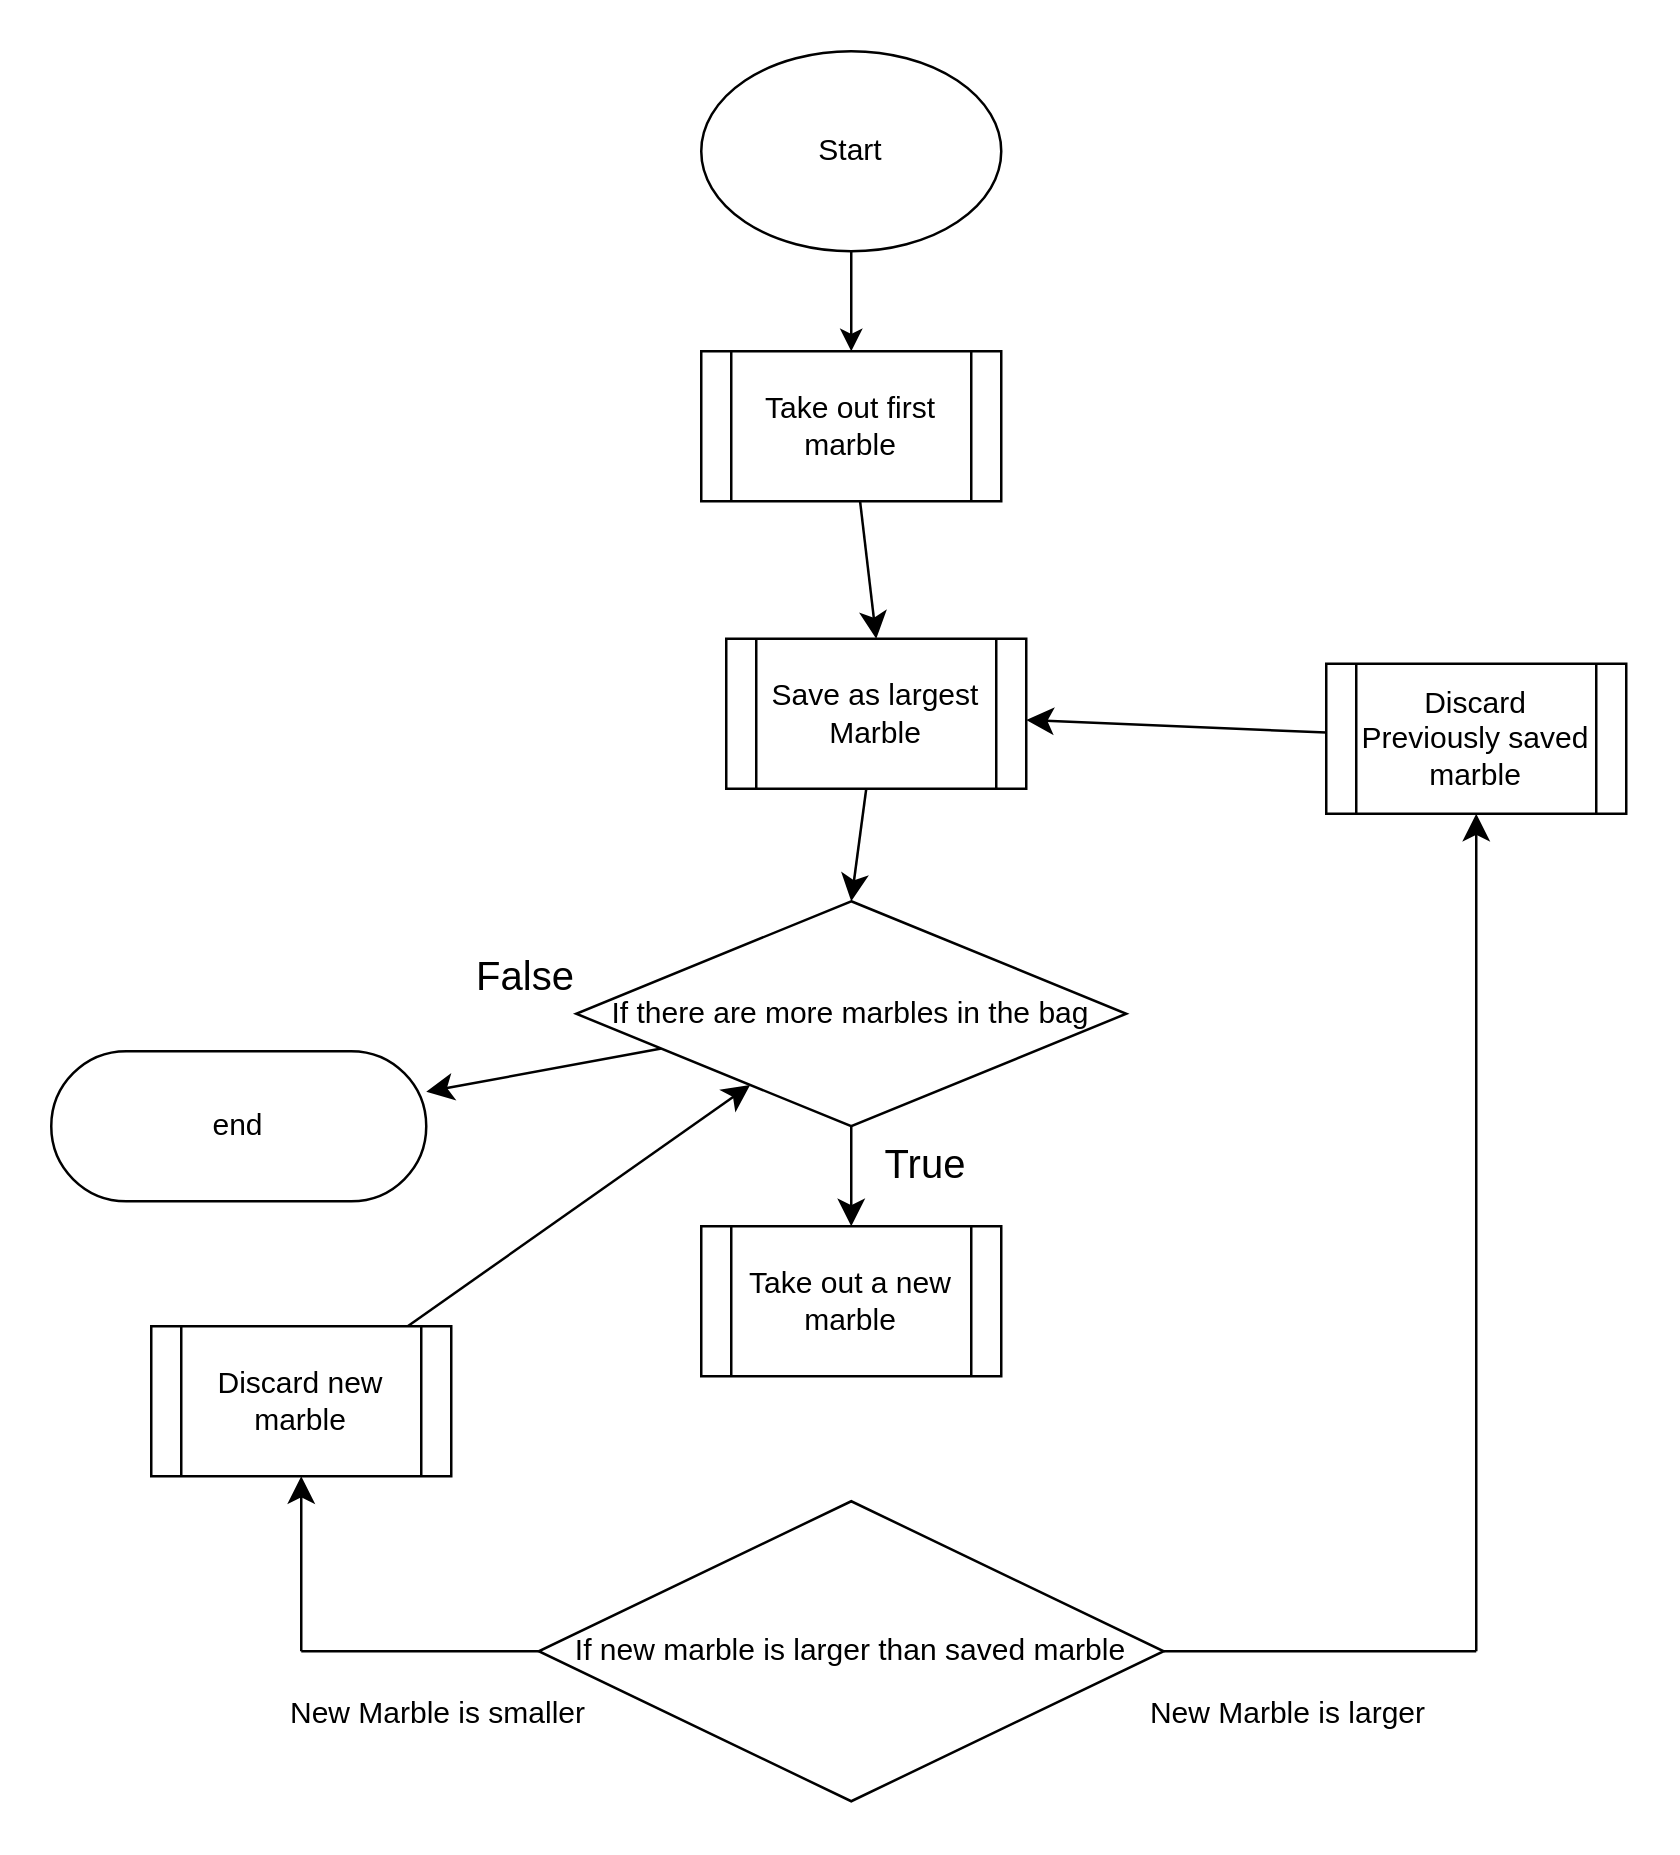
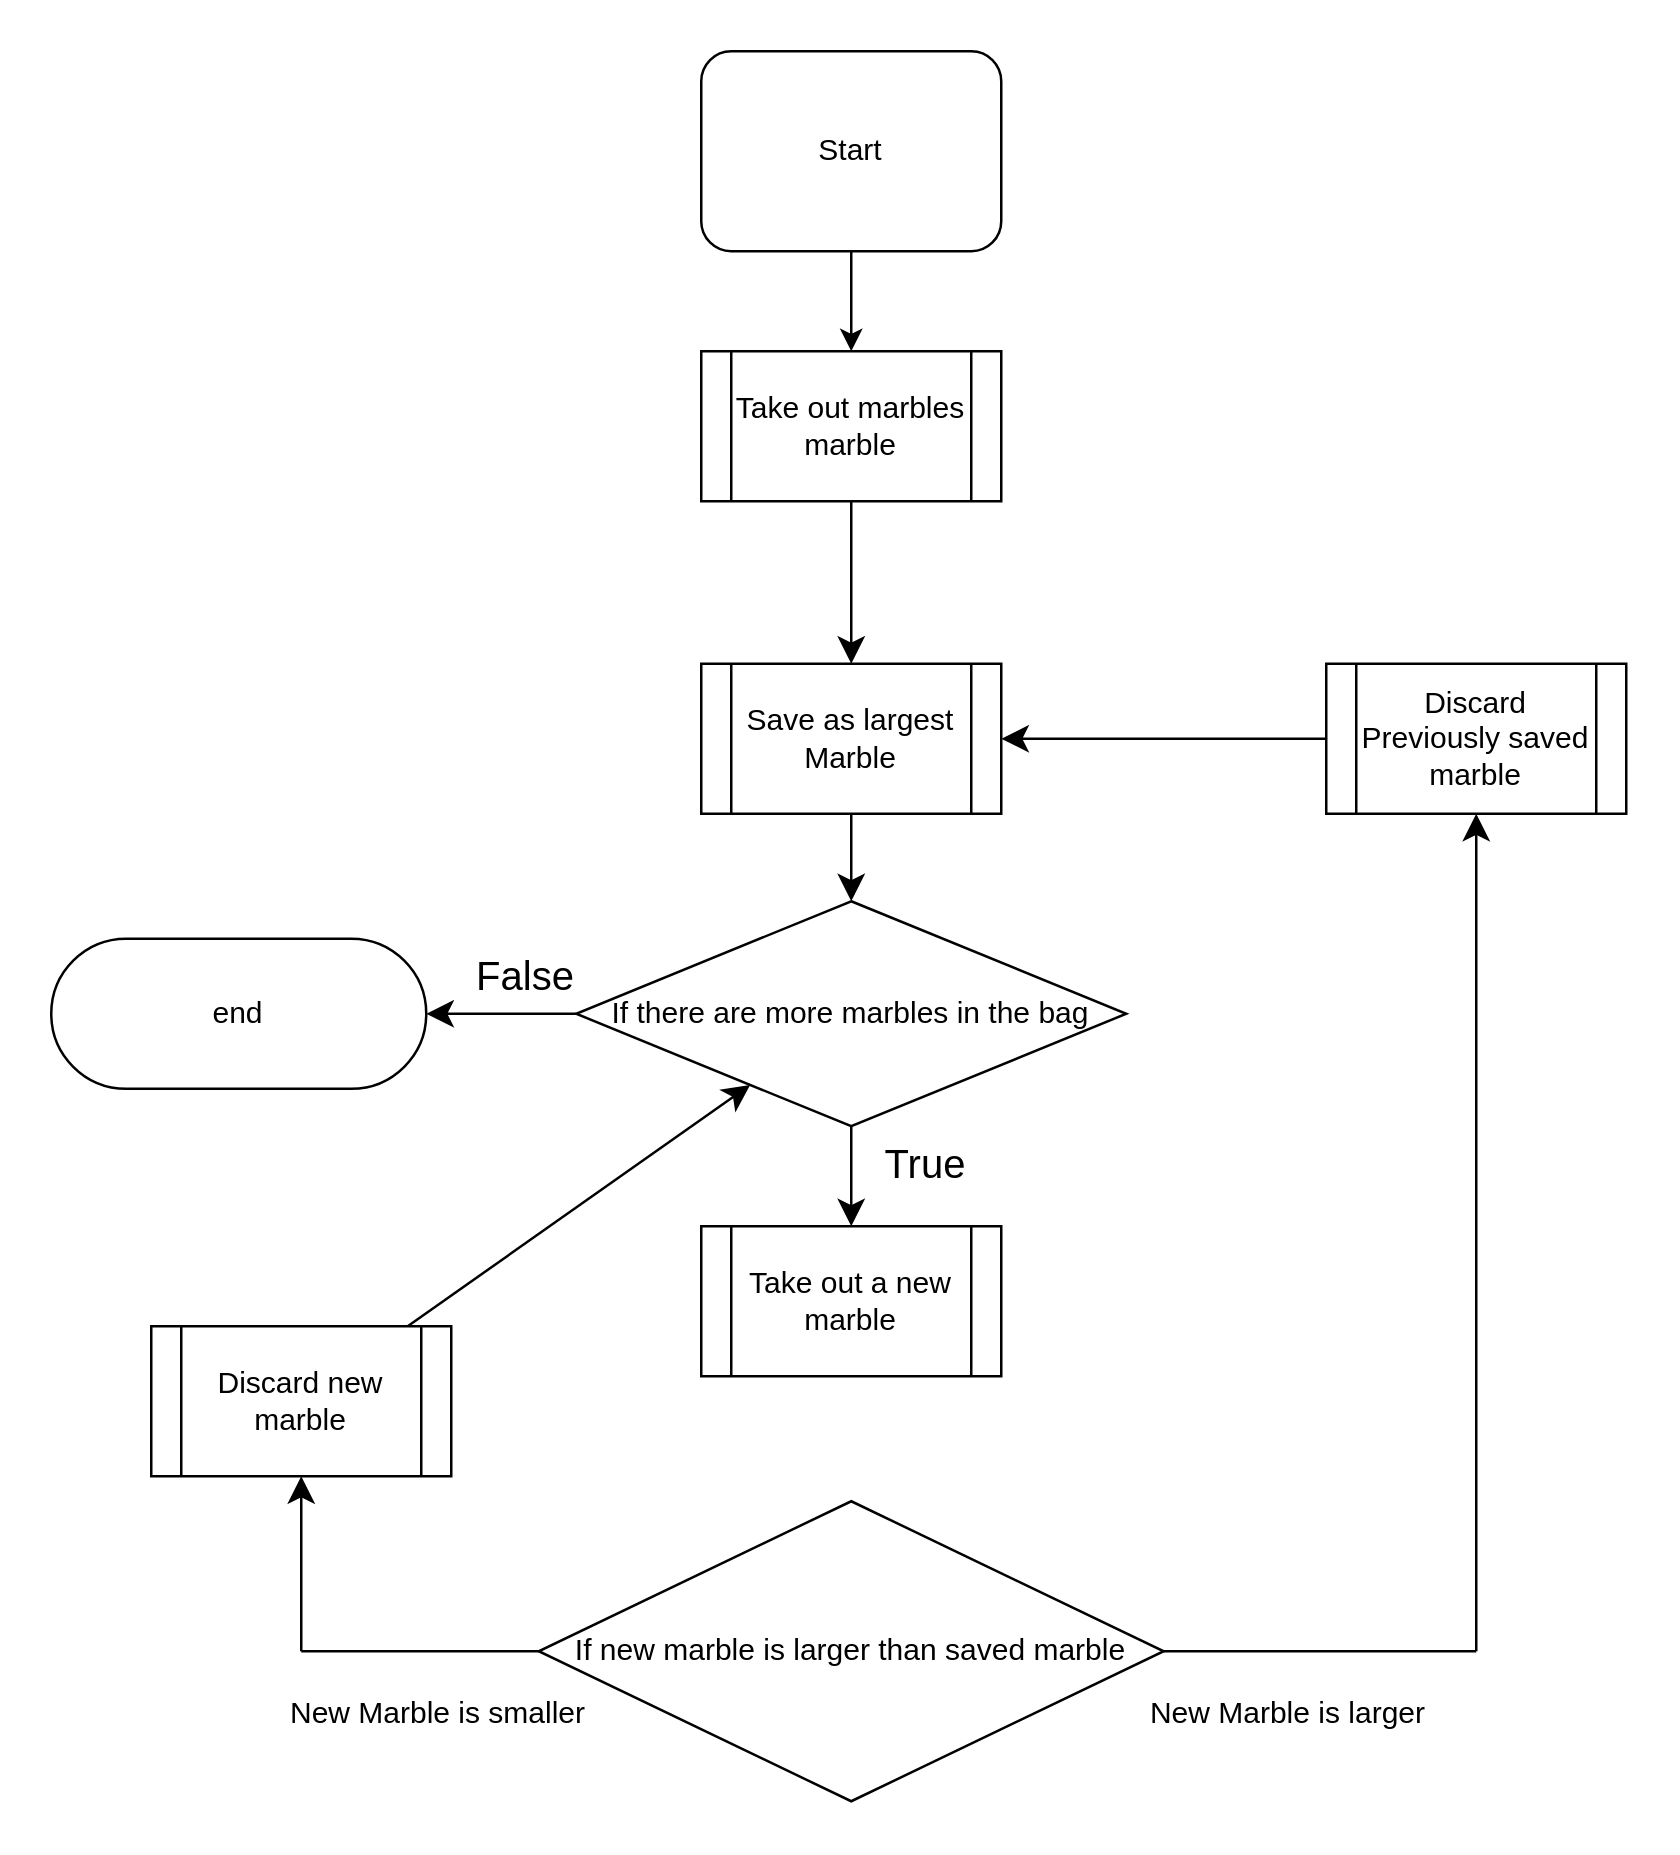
node "Start": shape ellipse -> rounded rectangle
node "Take out first marble": label "Take out first marble" -> "Take out marbles marble"
node "Save as largest Marble": moved (876, 714) -> (851, 739)
node "end": moved (239, 1126) -> (239, 1014)
